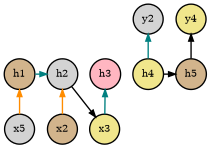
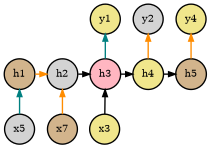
node "y1": added
edge "h4" -> "y2": color teal -> darkorange
edge "h5" -> "y4": color black -> darkorange
edge "h1" -> "h2": color teal -> darkorange
edge "h3" -> "h4": added
edge "h2" -> "x3": now "h2" -> "h3"
edge "x5" -> "h1": color darkorange -> teal
edge "x3" -> "h3": color teal -> black
node "x2": label "x2" -> "x7"
